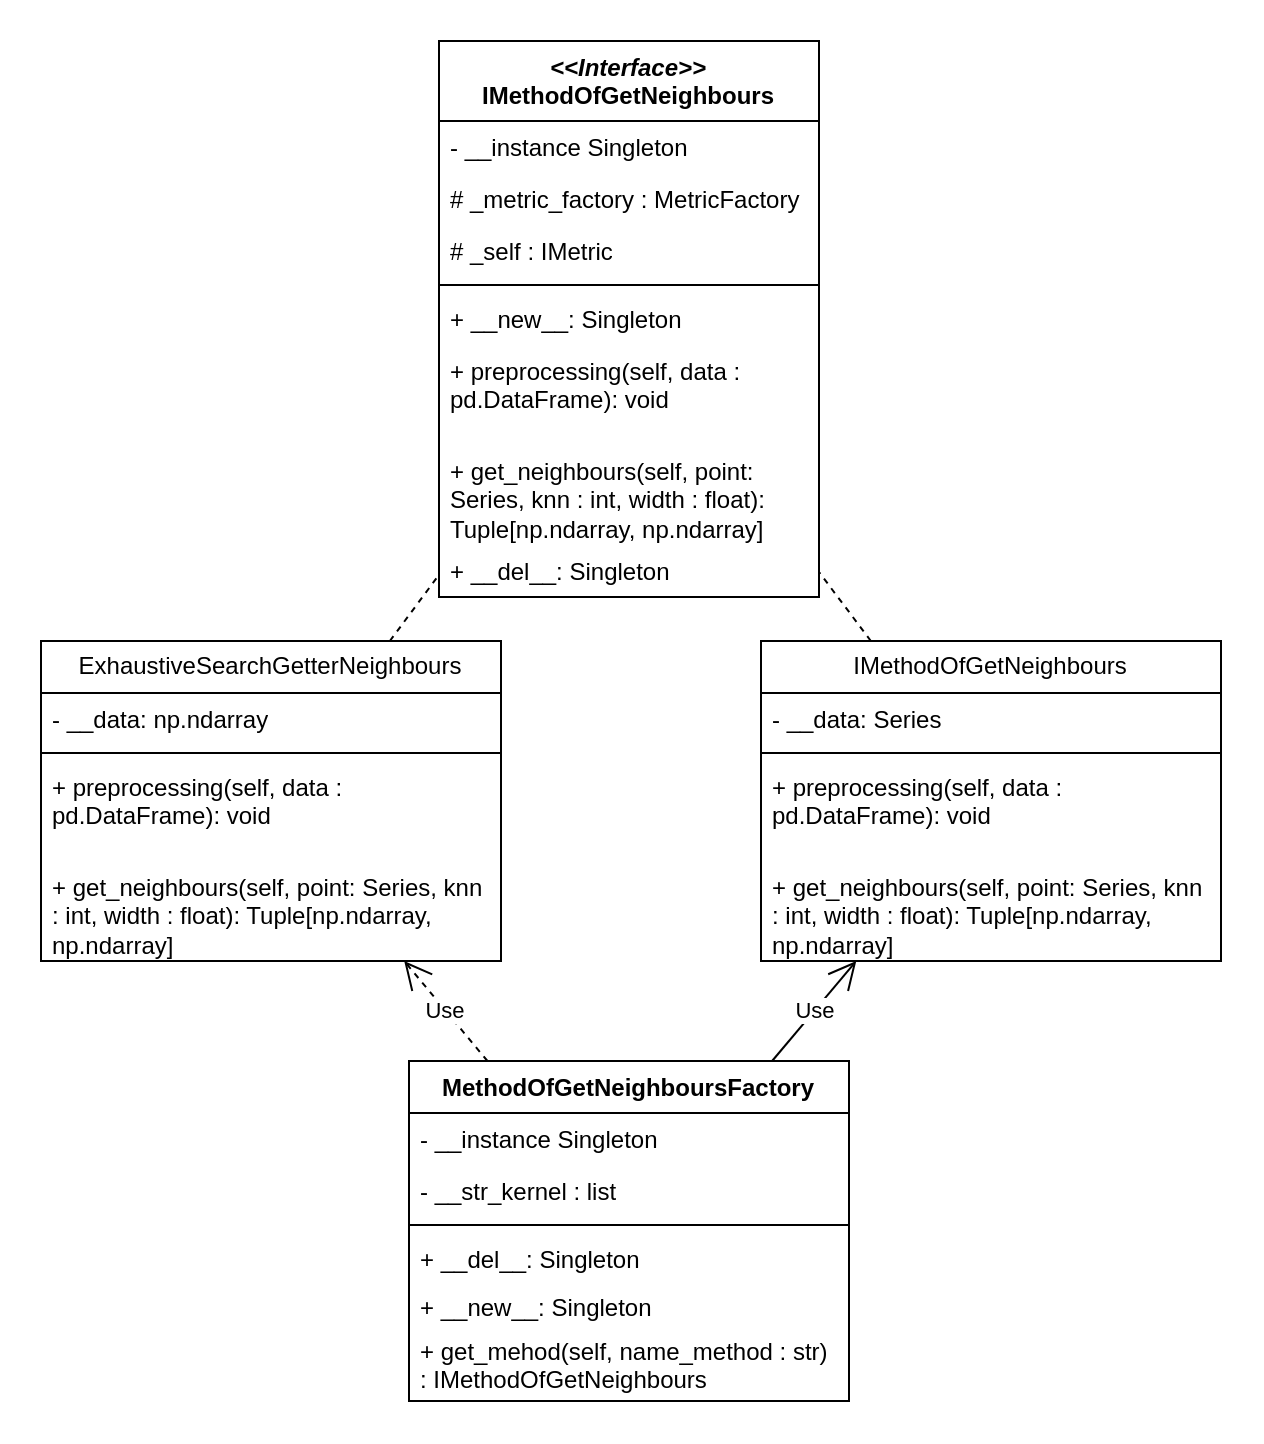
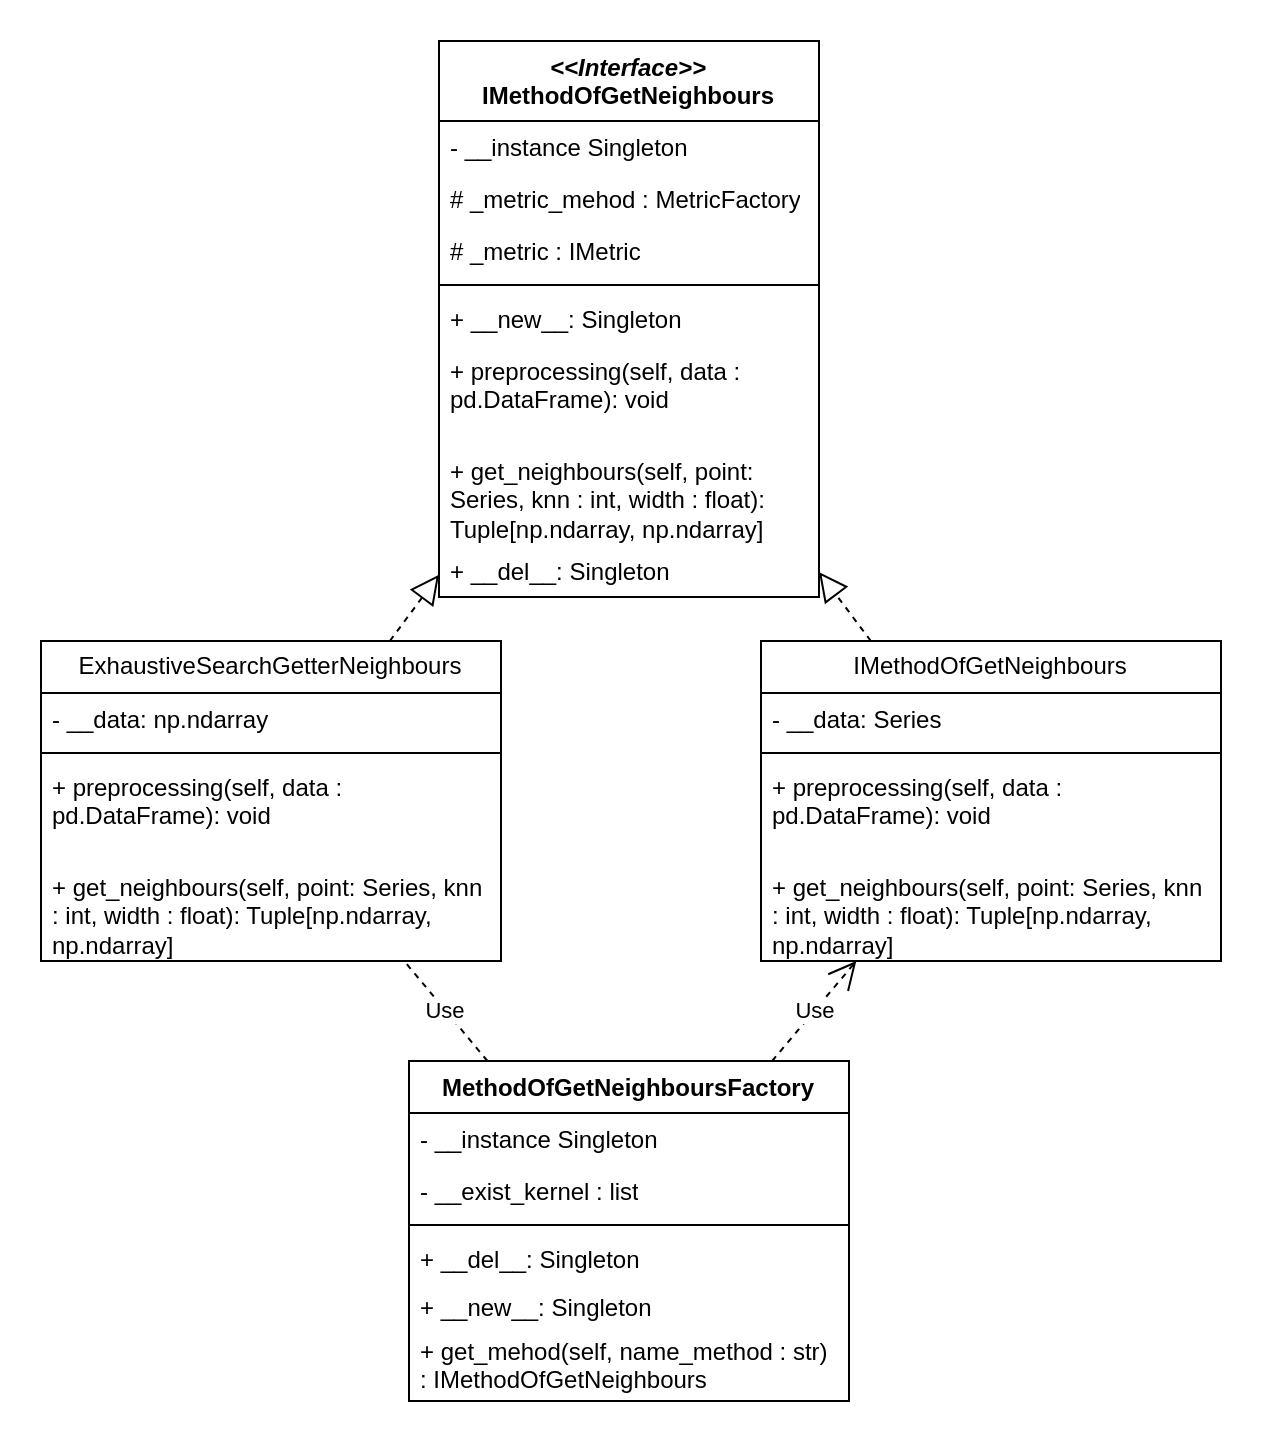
node "# _metric_factory : MetricFactory": label "# _metric_factory : MetricFactory" -> "# _metric_mehod : MetricFactory"
node "# _self : IMetric": label "# _self : IMetric" -> "# _metric : IMetric"
edge "<<Interface>> IMethodOfGetNeighbours" -- "IMethodOfGetNeighbours": arrowhead none -> block
edge "<<Interface>> IMethodOfGetNeighbours" -- "ExhaustiveSearchGetterNeighbours": arrowhead none -> block
edge "MethodOfGetNeighboursFactory" -> "ExhaustiveSearchGetterNeighbours": arrowhead open -> none
edge "MethodOfGetNeighboursFactory" -> "IMethodOfGetNeighbours": style solid -> dashed
node "- __str_kernel : list": label "- __str_kernel : list" -> "- __exist_kernel : list"
